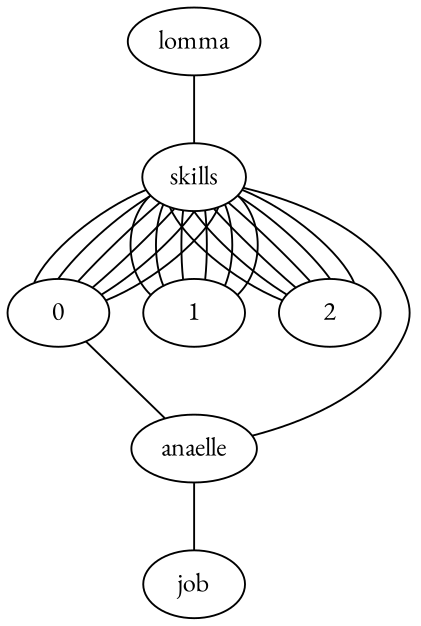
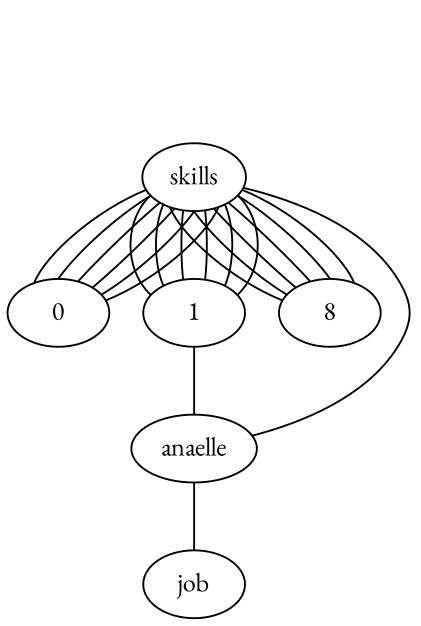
node "lomma": removed
node "2": label "2" -> "8"
edge "0" -- "anaelle": now "1" -- "anaelle"
